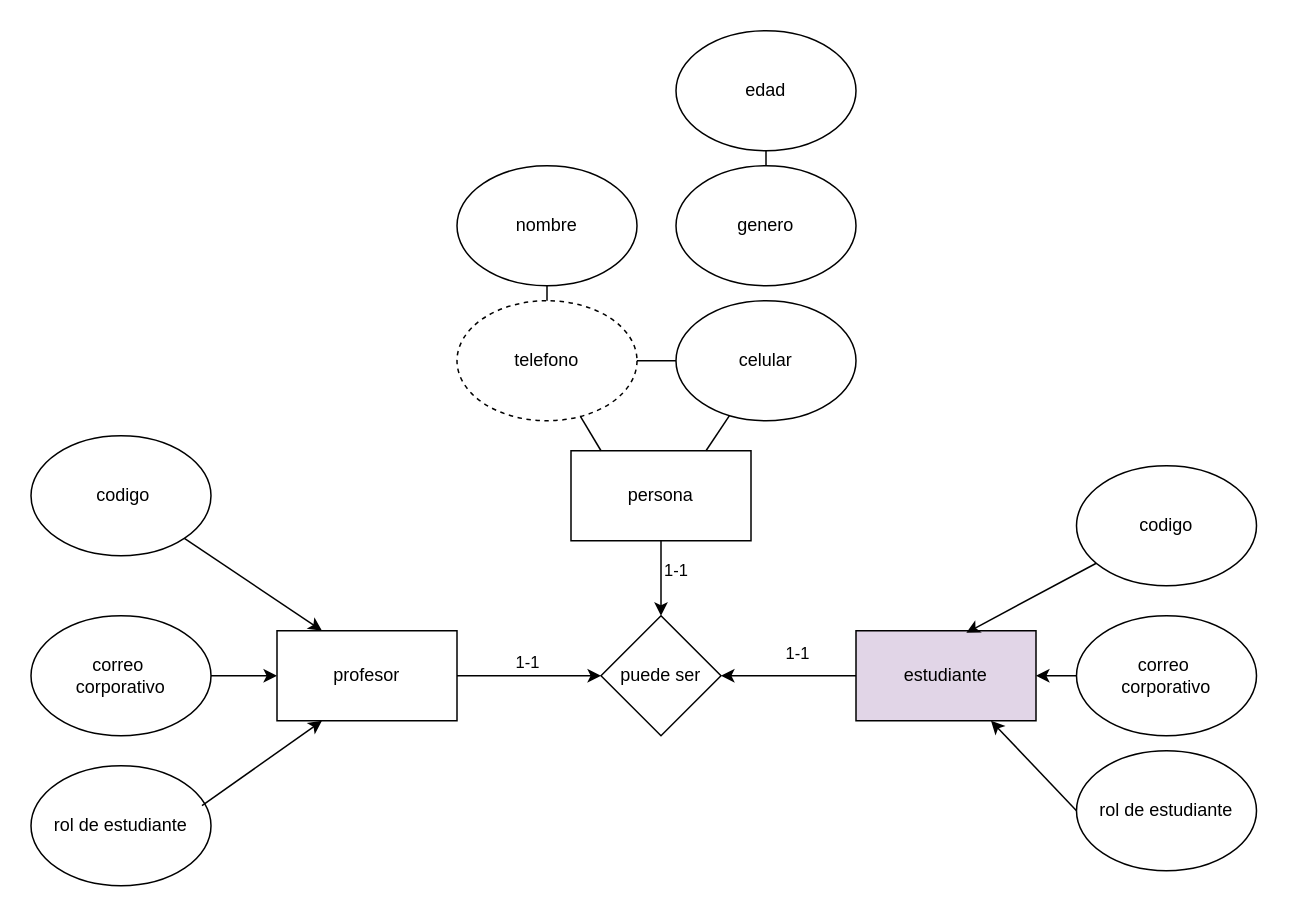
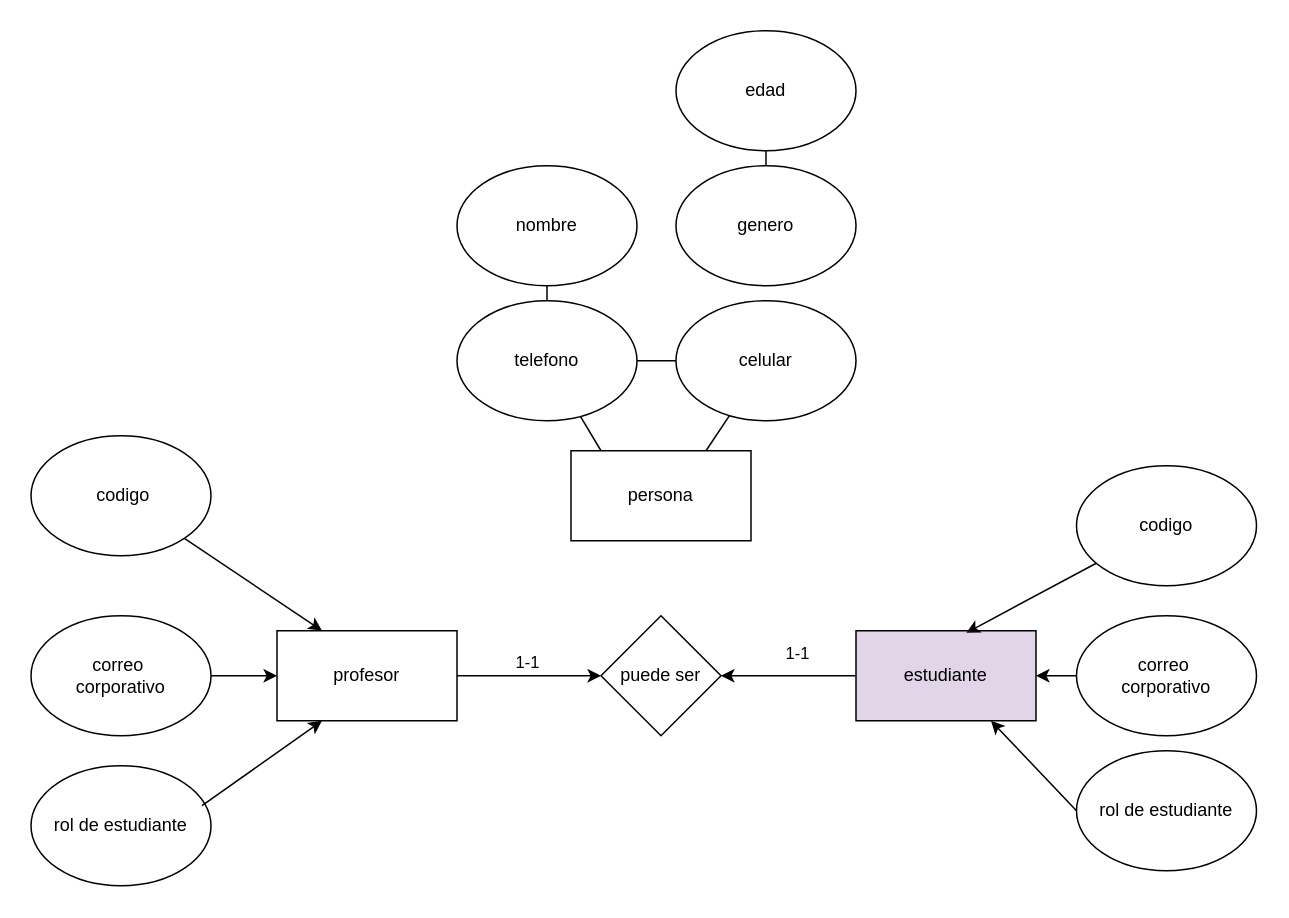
node "telefono": style dashed -> solid
edge "persona" -> "puede ser": removed, label "1-1"
